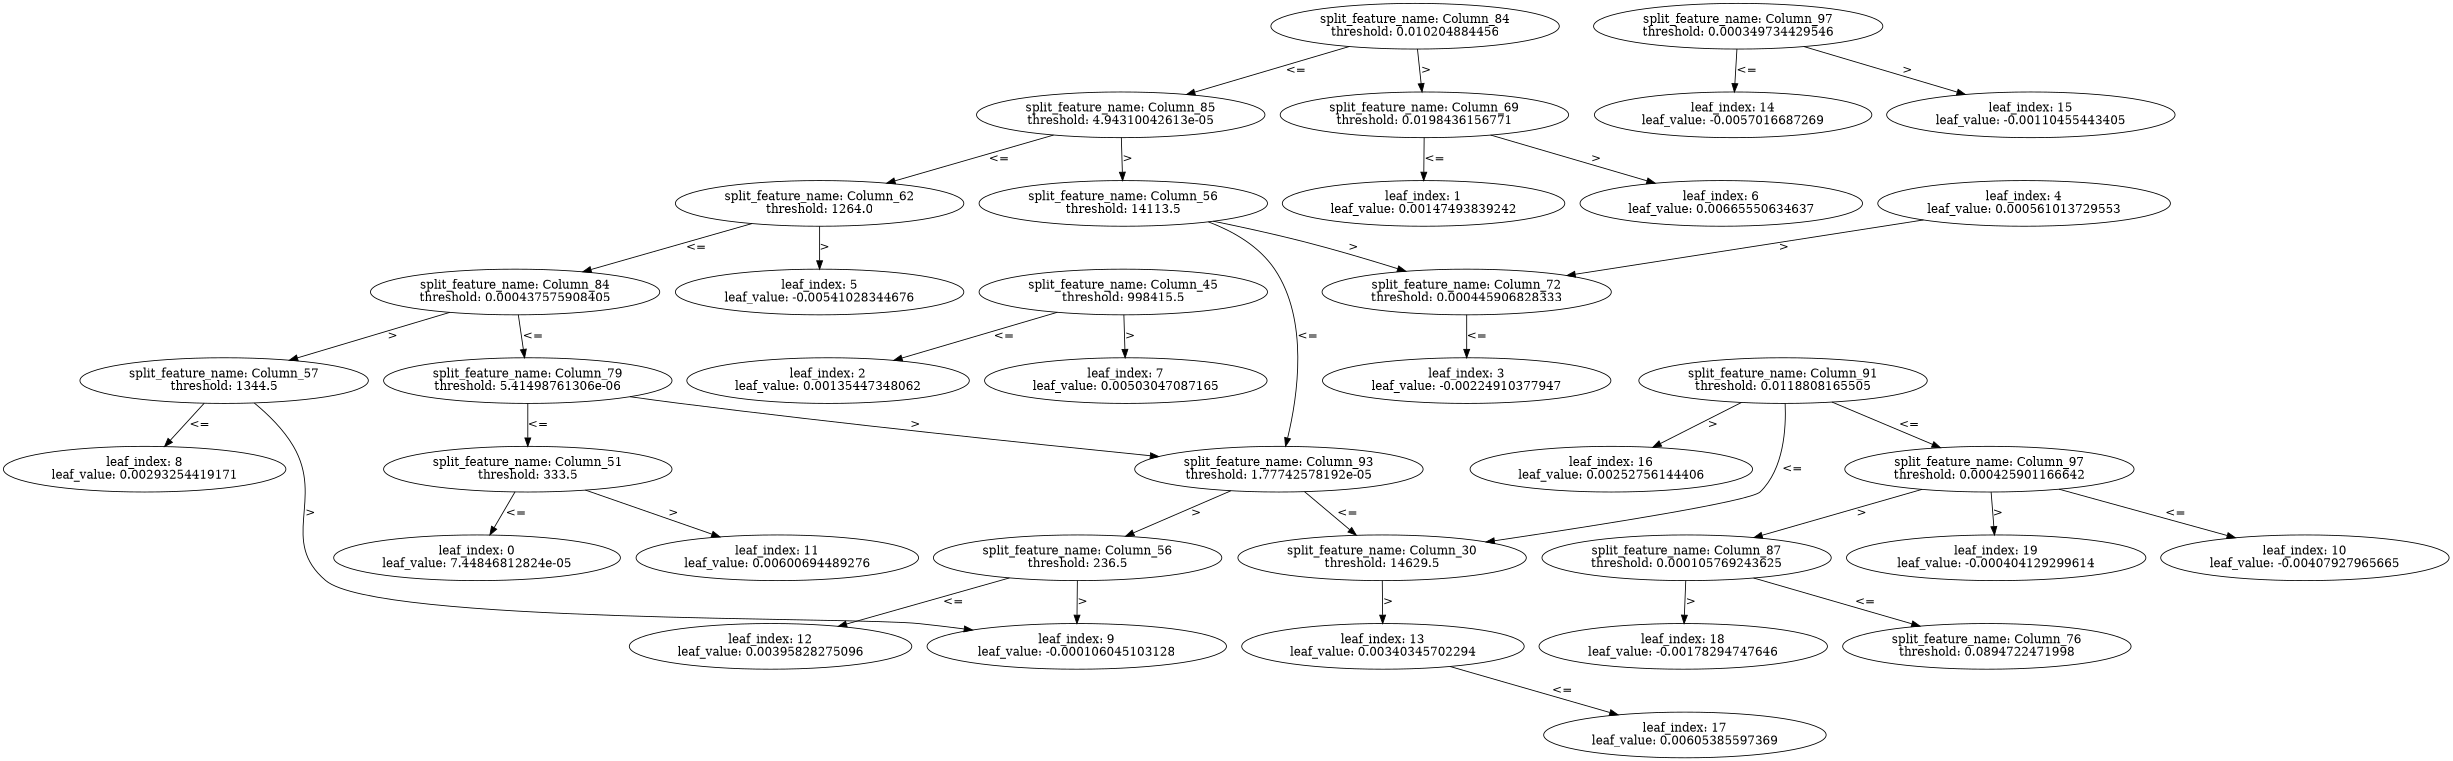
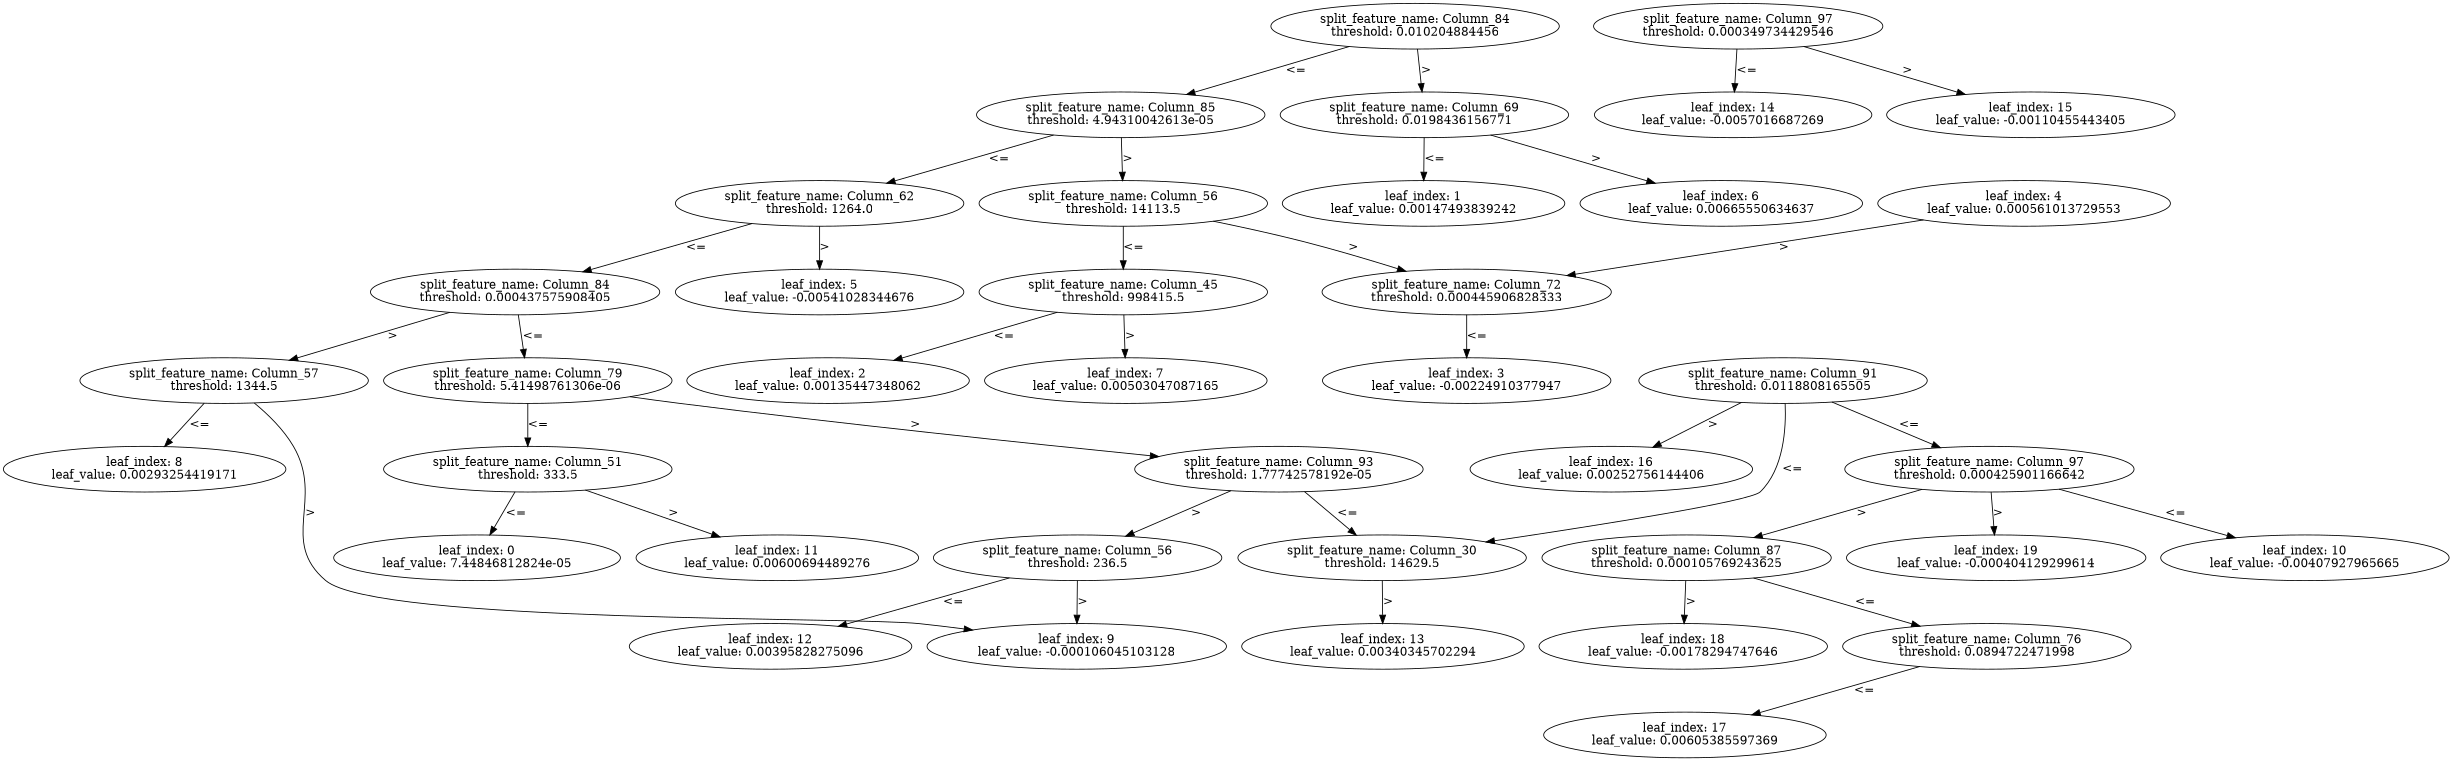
edge "split_feature_name: Column_56 threshold: 14113.5" -> "split_feature_name: Column_93 threshold: 1.77742578192e-05": now "split_feature_name: Column_56 threshold: 14113.5" -> "split_feature_name: Column_45 threshold: 998415.5"
edge "leaf_index: 13 leaf_value: 0.00340345702294" -> "leaf_index: 17 leaf_value: 0.00605385597369": now "split_feature_name: Column_76 threshold: 0.0894722471998" -> "leaf_index: 17 leaf_value: 0.00605385597369"
